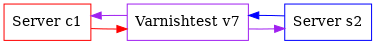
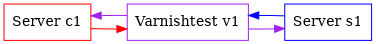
node "Varnishtest v7": label "Varnishtest v7" -> "Varnishtest v1"
node "Server s2": label "Server s2" -> "Server s1"
